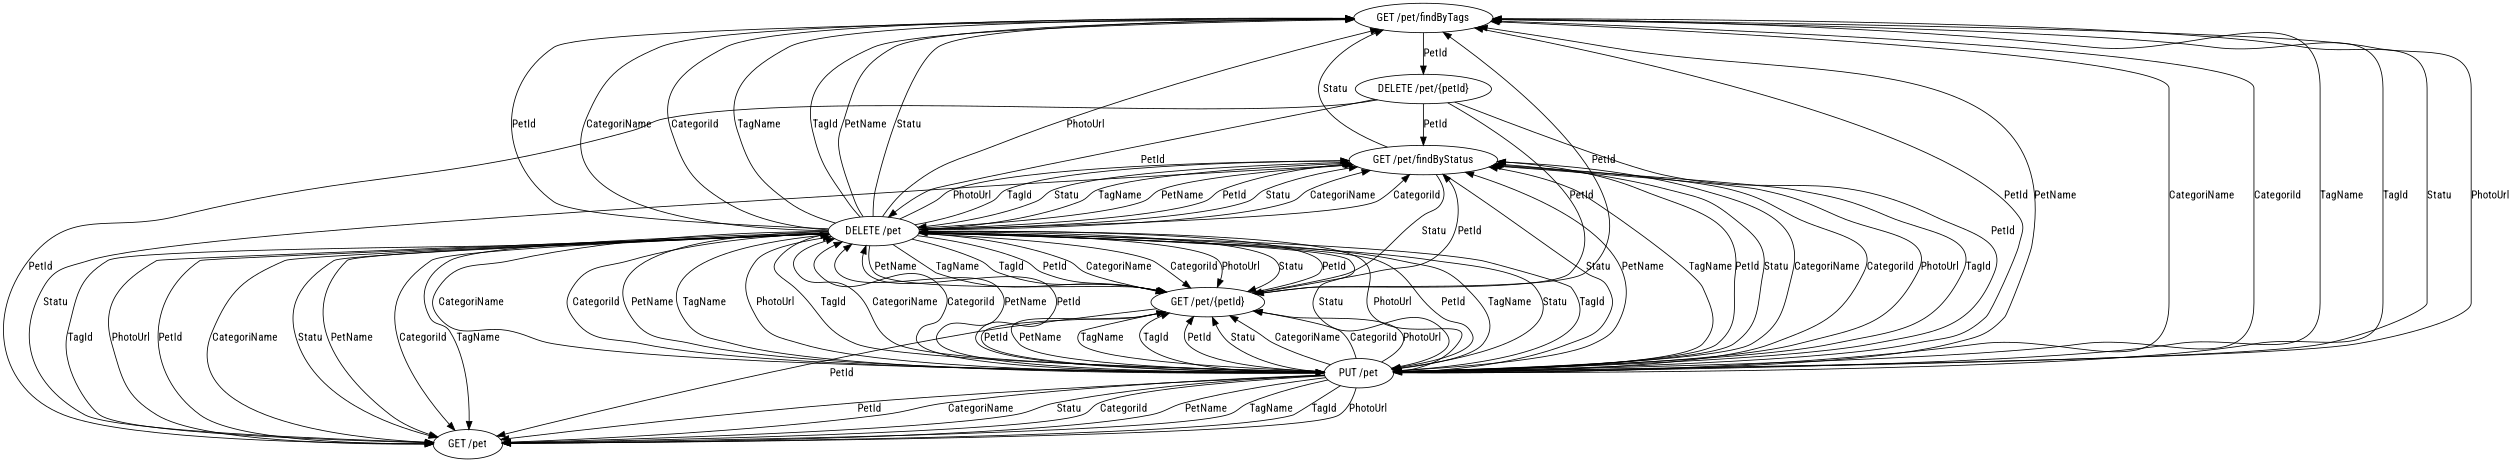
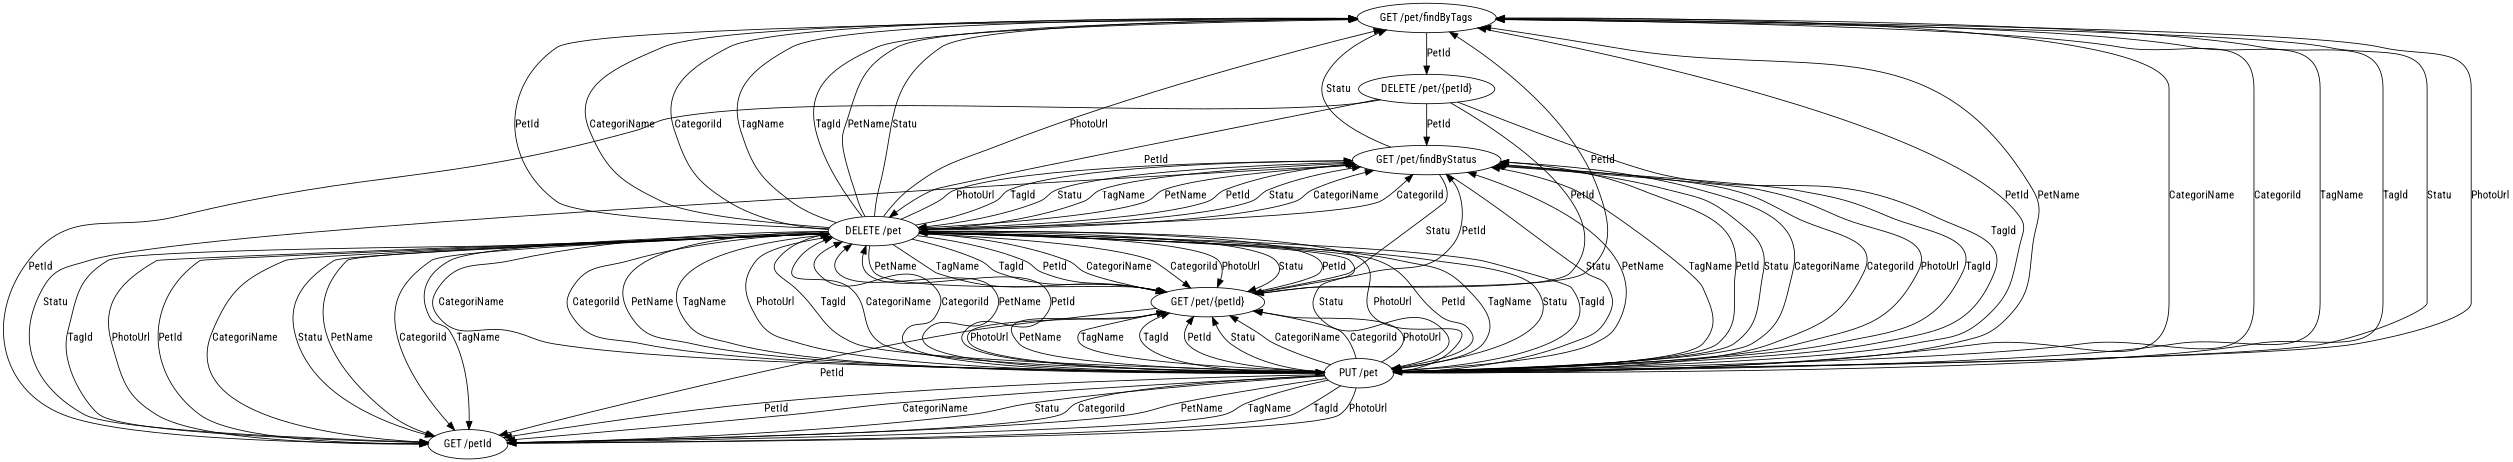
edge "DELETE /pet/{petId}" -> "PUT /pet": label "PetId" -> "TagId"
edge "GET /pet/{petId}" -> "PUT /pet": label "PetId" -> "PhotoUrl"
node "GET /pet": label "GET /pet" -> "GET /petId"
